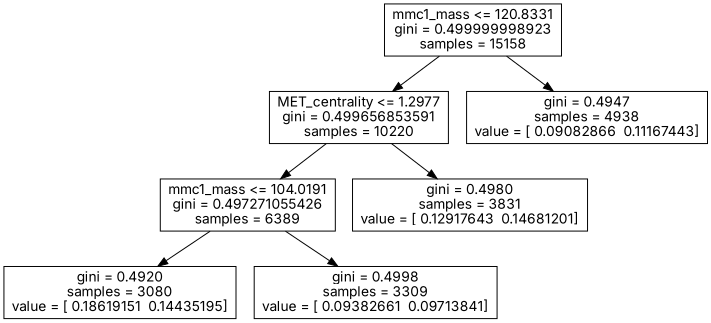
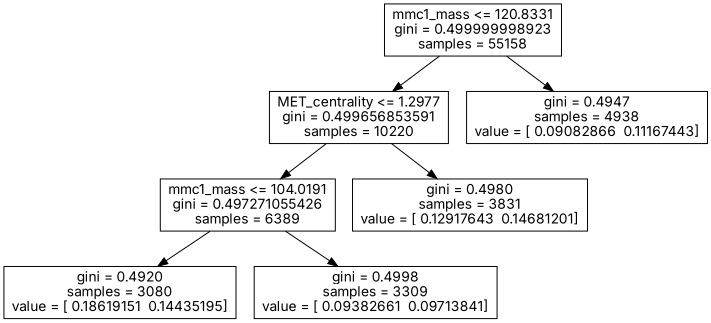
node "mmc1_mass <= 120.8331 gini = 0.499999998923 samples = 15158": label "mmc1_mass <= 120.8331 gini = 0.499999998923 samples = 15158" -> "mmc1_mass <= 120.8331 gini = 0.499999998923 samples = 55158"
